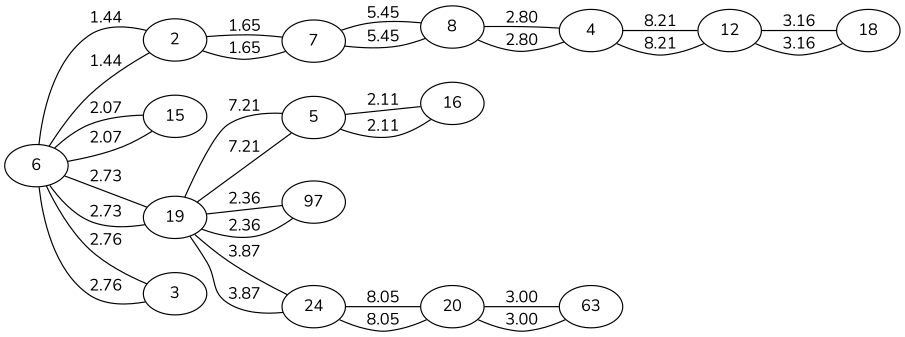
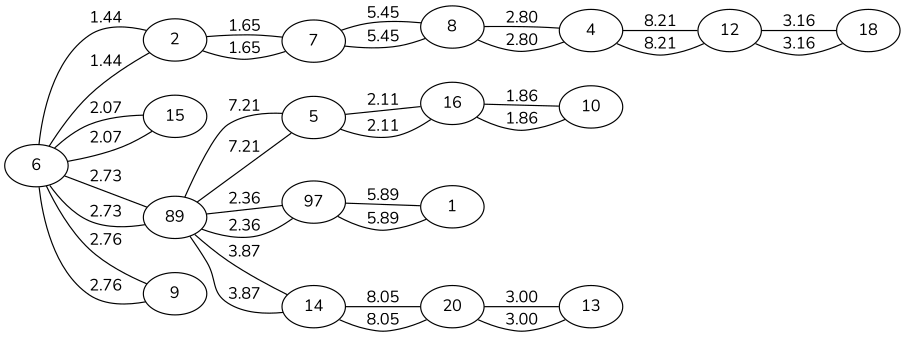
node "10": added
node "1": added
node "19": label "19" -> "89"
node "3": label "3" -> "9"
node "24": label "24" -> "14"
node "63": label "63" -> "13"
